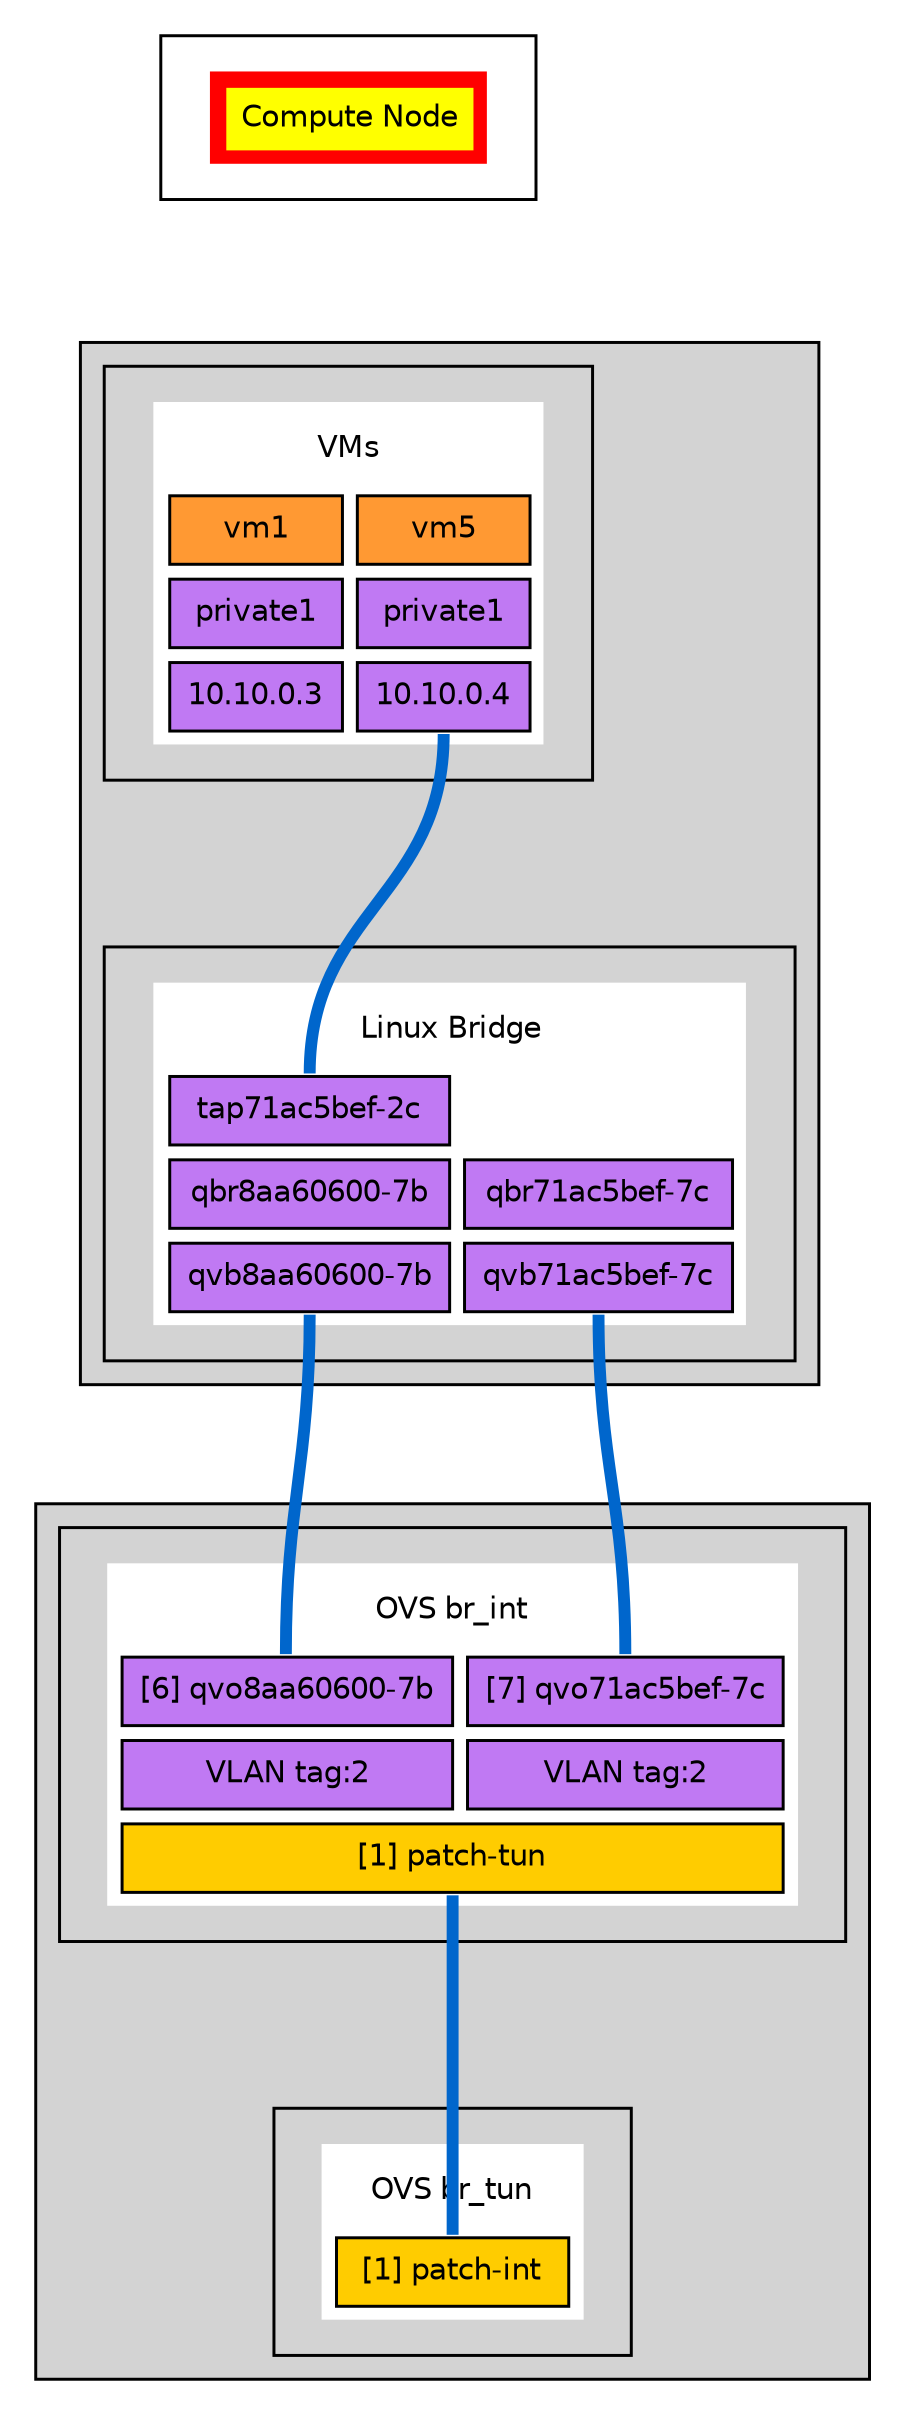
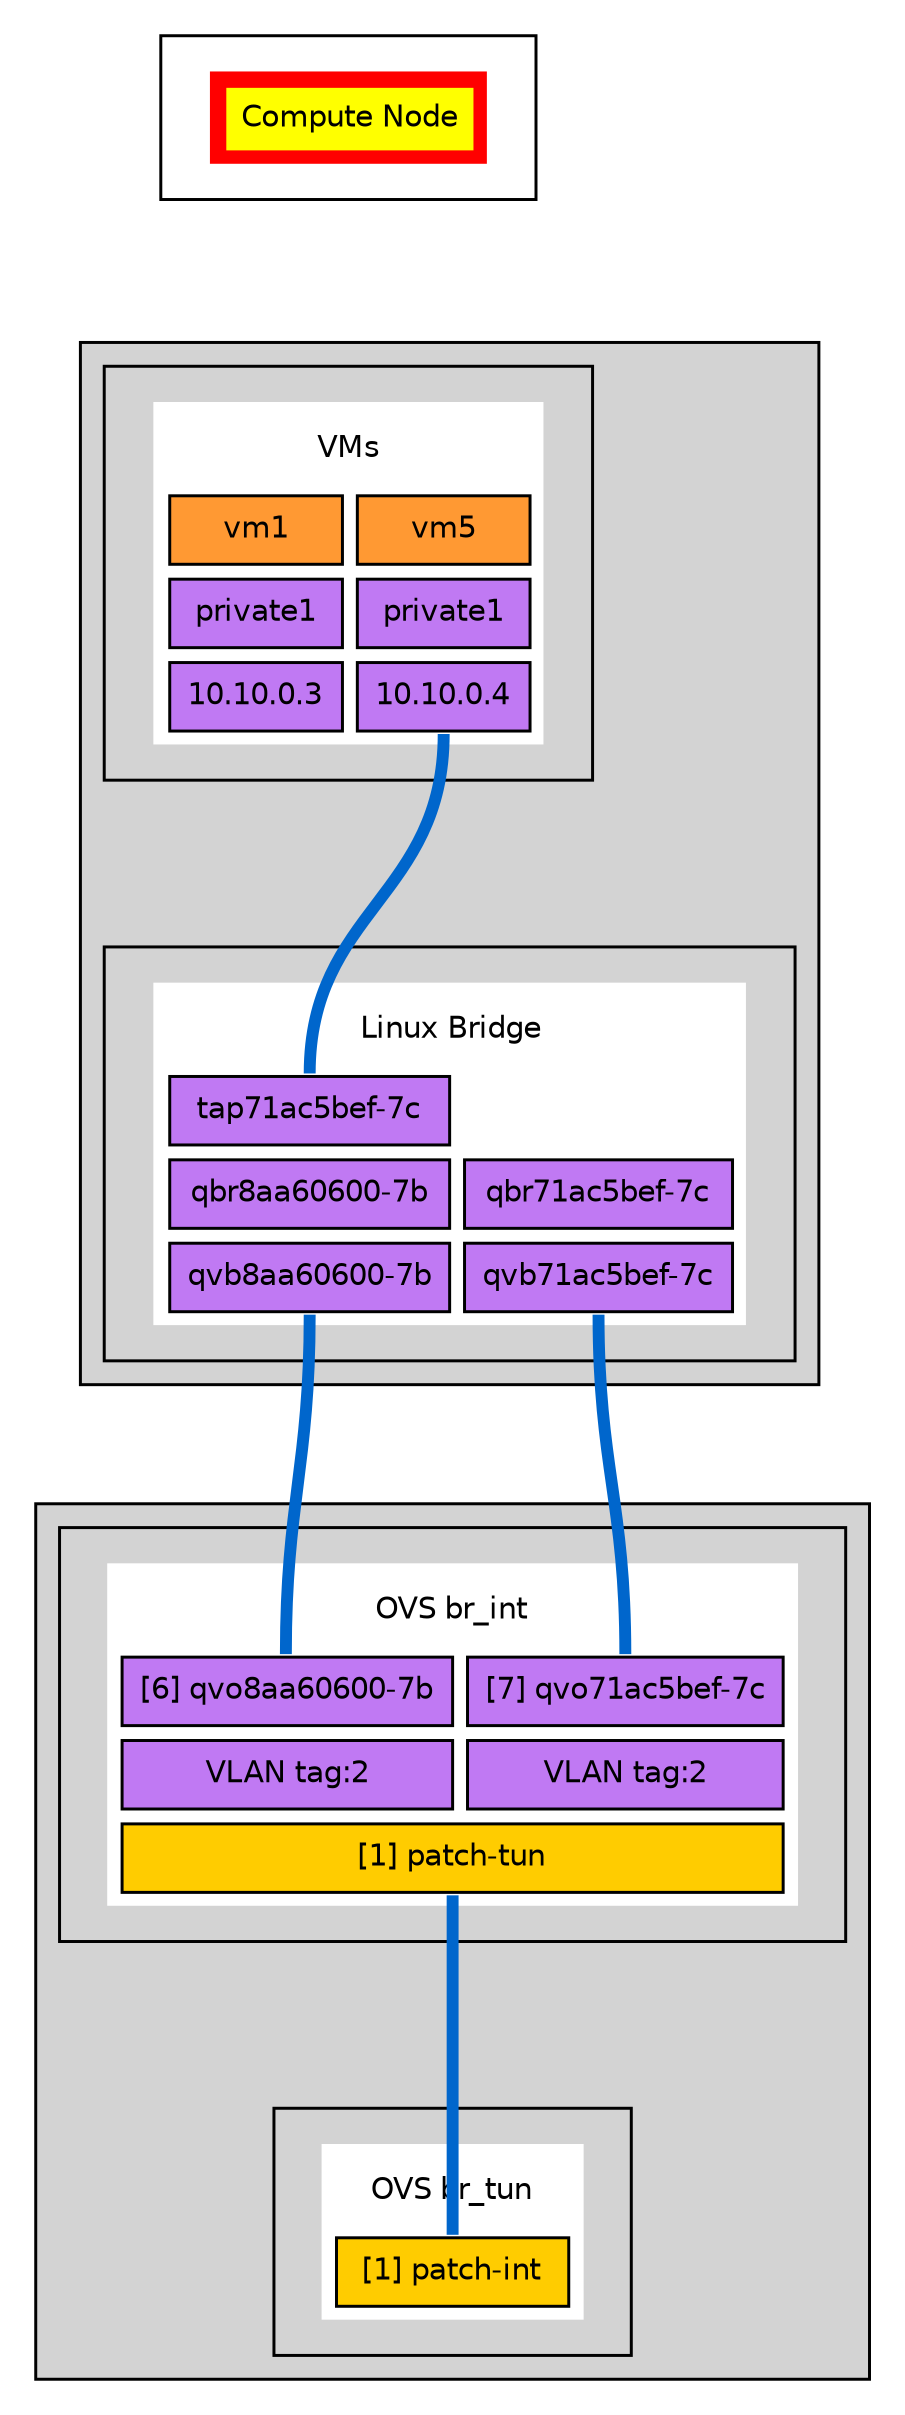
node "Linux Bridge": text "tap71ac5bef-2c" -> "tap71ac5bef-7c"
